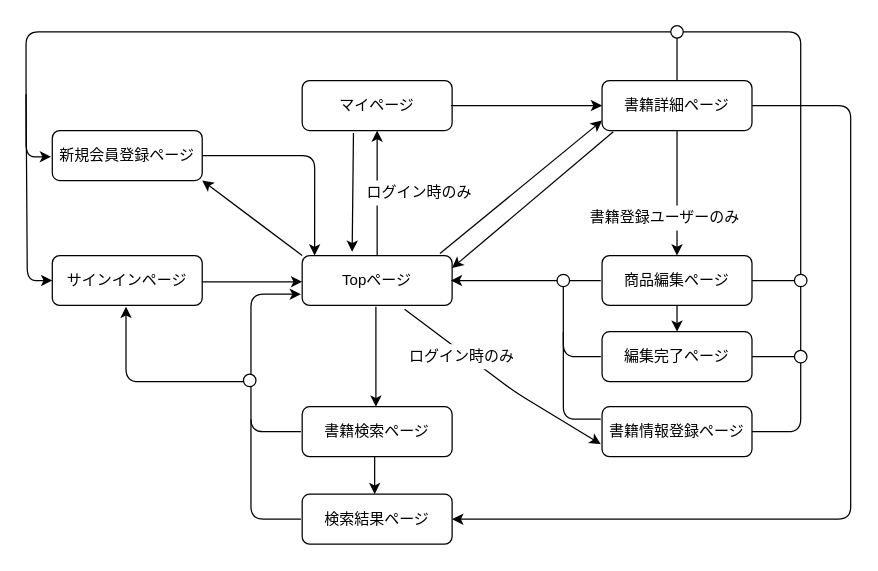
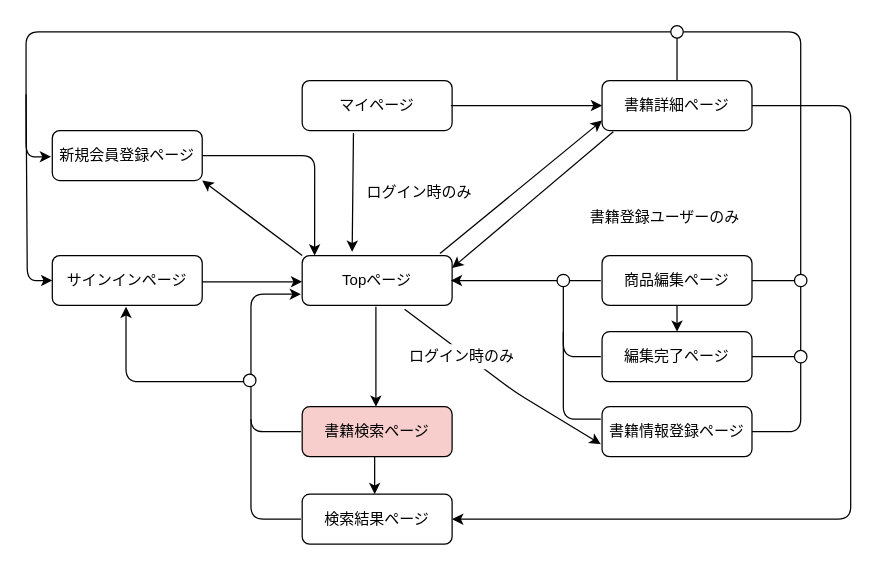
edge "書籍詳細ページ" -> "商品編集ページ": removed
edge "Topページ" -> "マイページ": removed
node "書籍検索ページ": fillcolor #ffffff -> #f8cecc
